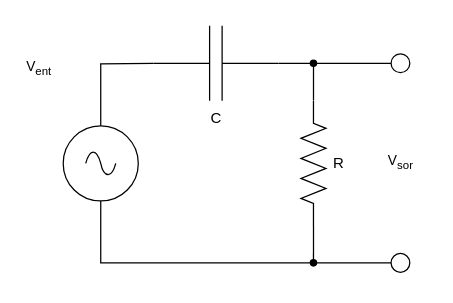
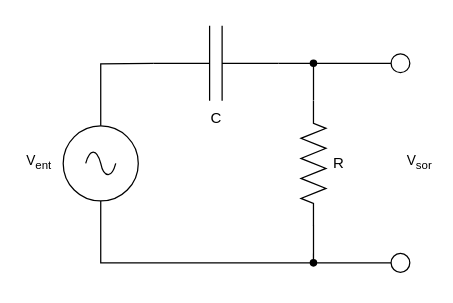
node "Vent": moved (40, 69) -> (40, 163)
node "Vsor": moved (401, 163) -> (419, 163)
